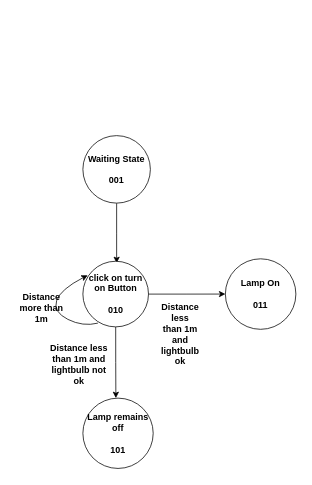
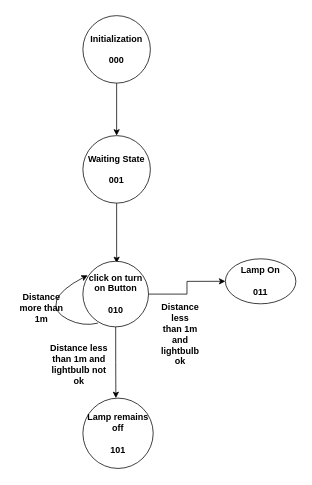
node "Initialization 000": added
edge "Initialization 000" -> "Waiting State 001": added
node "Lamp On 011": size 71x71 -> 71x45
